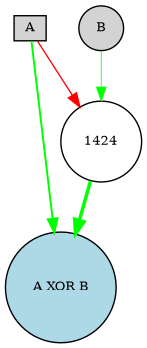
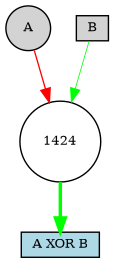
node "A": shape box -> circle
node "B": shape circle -> box
edge "A" -> "A XOR B": removed
node "A XOR B": shape circle -> box
